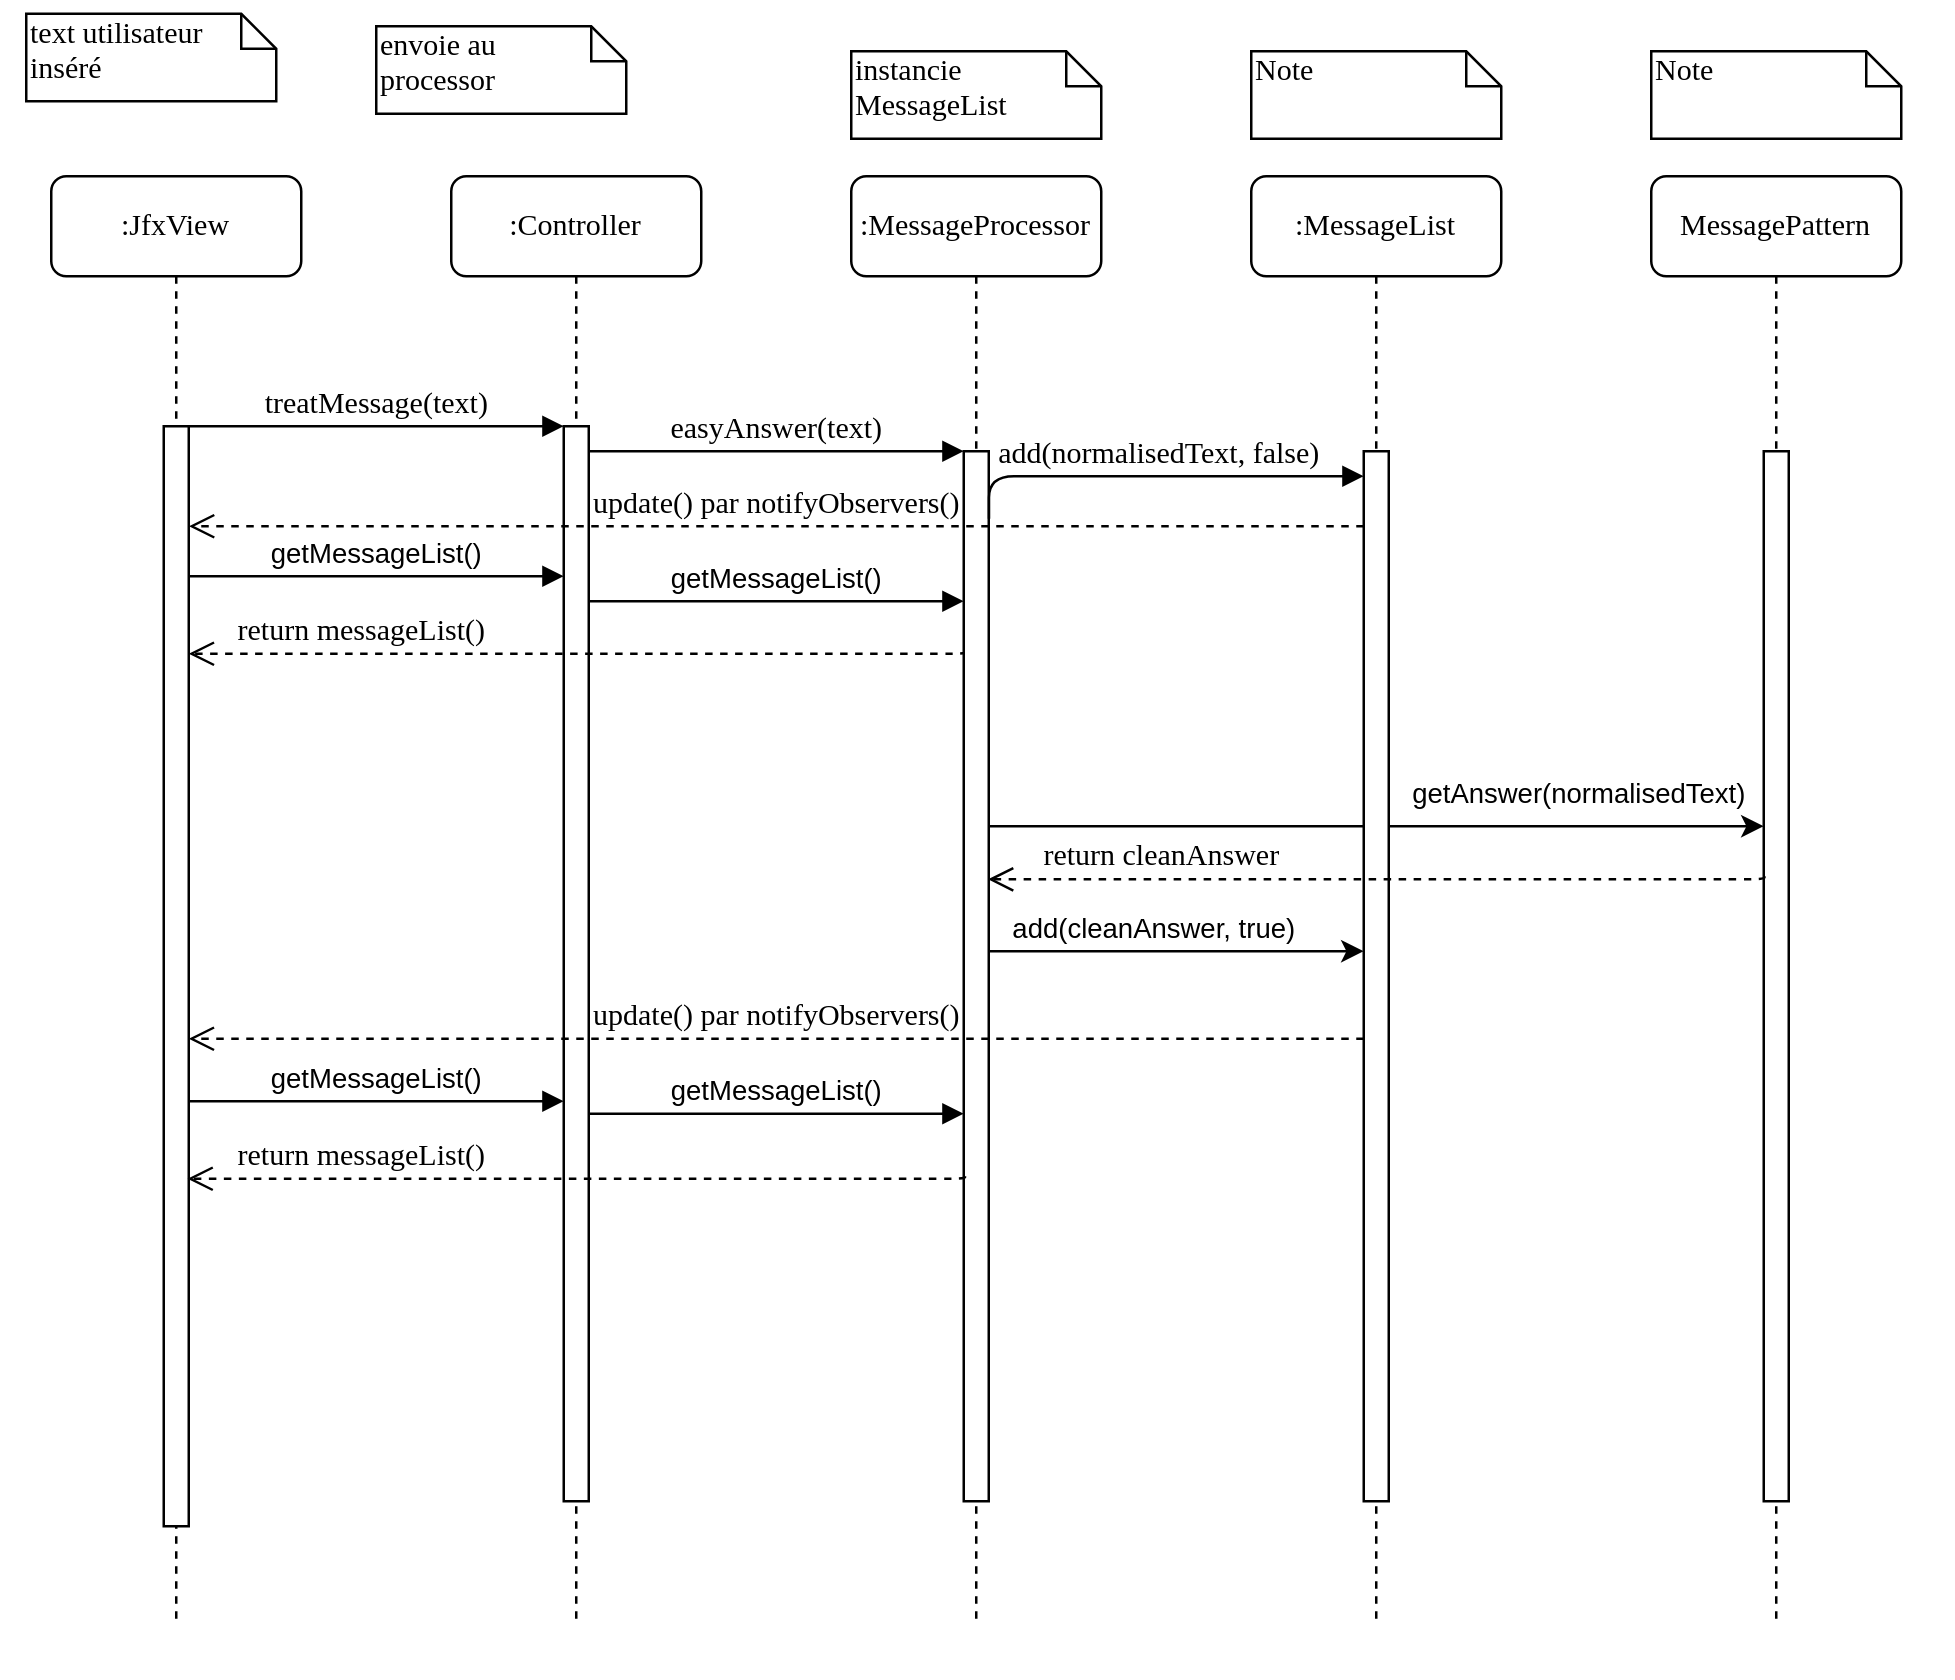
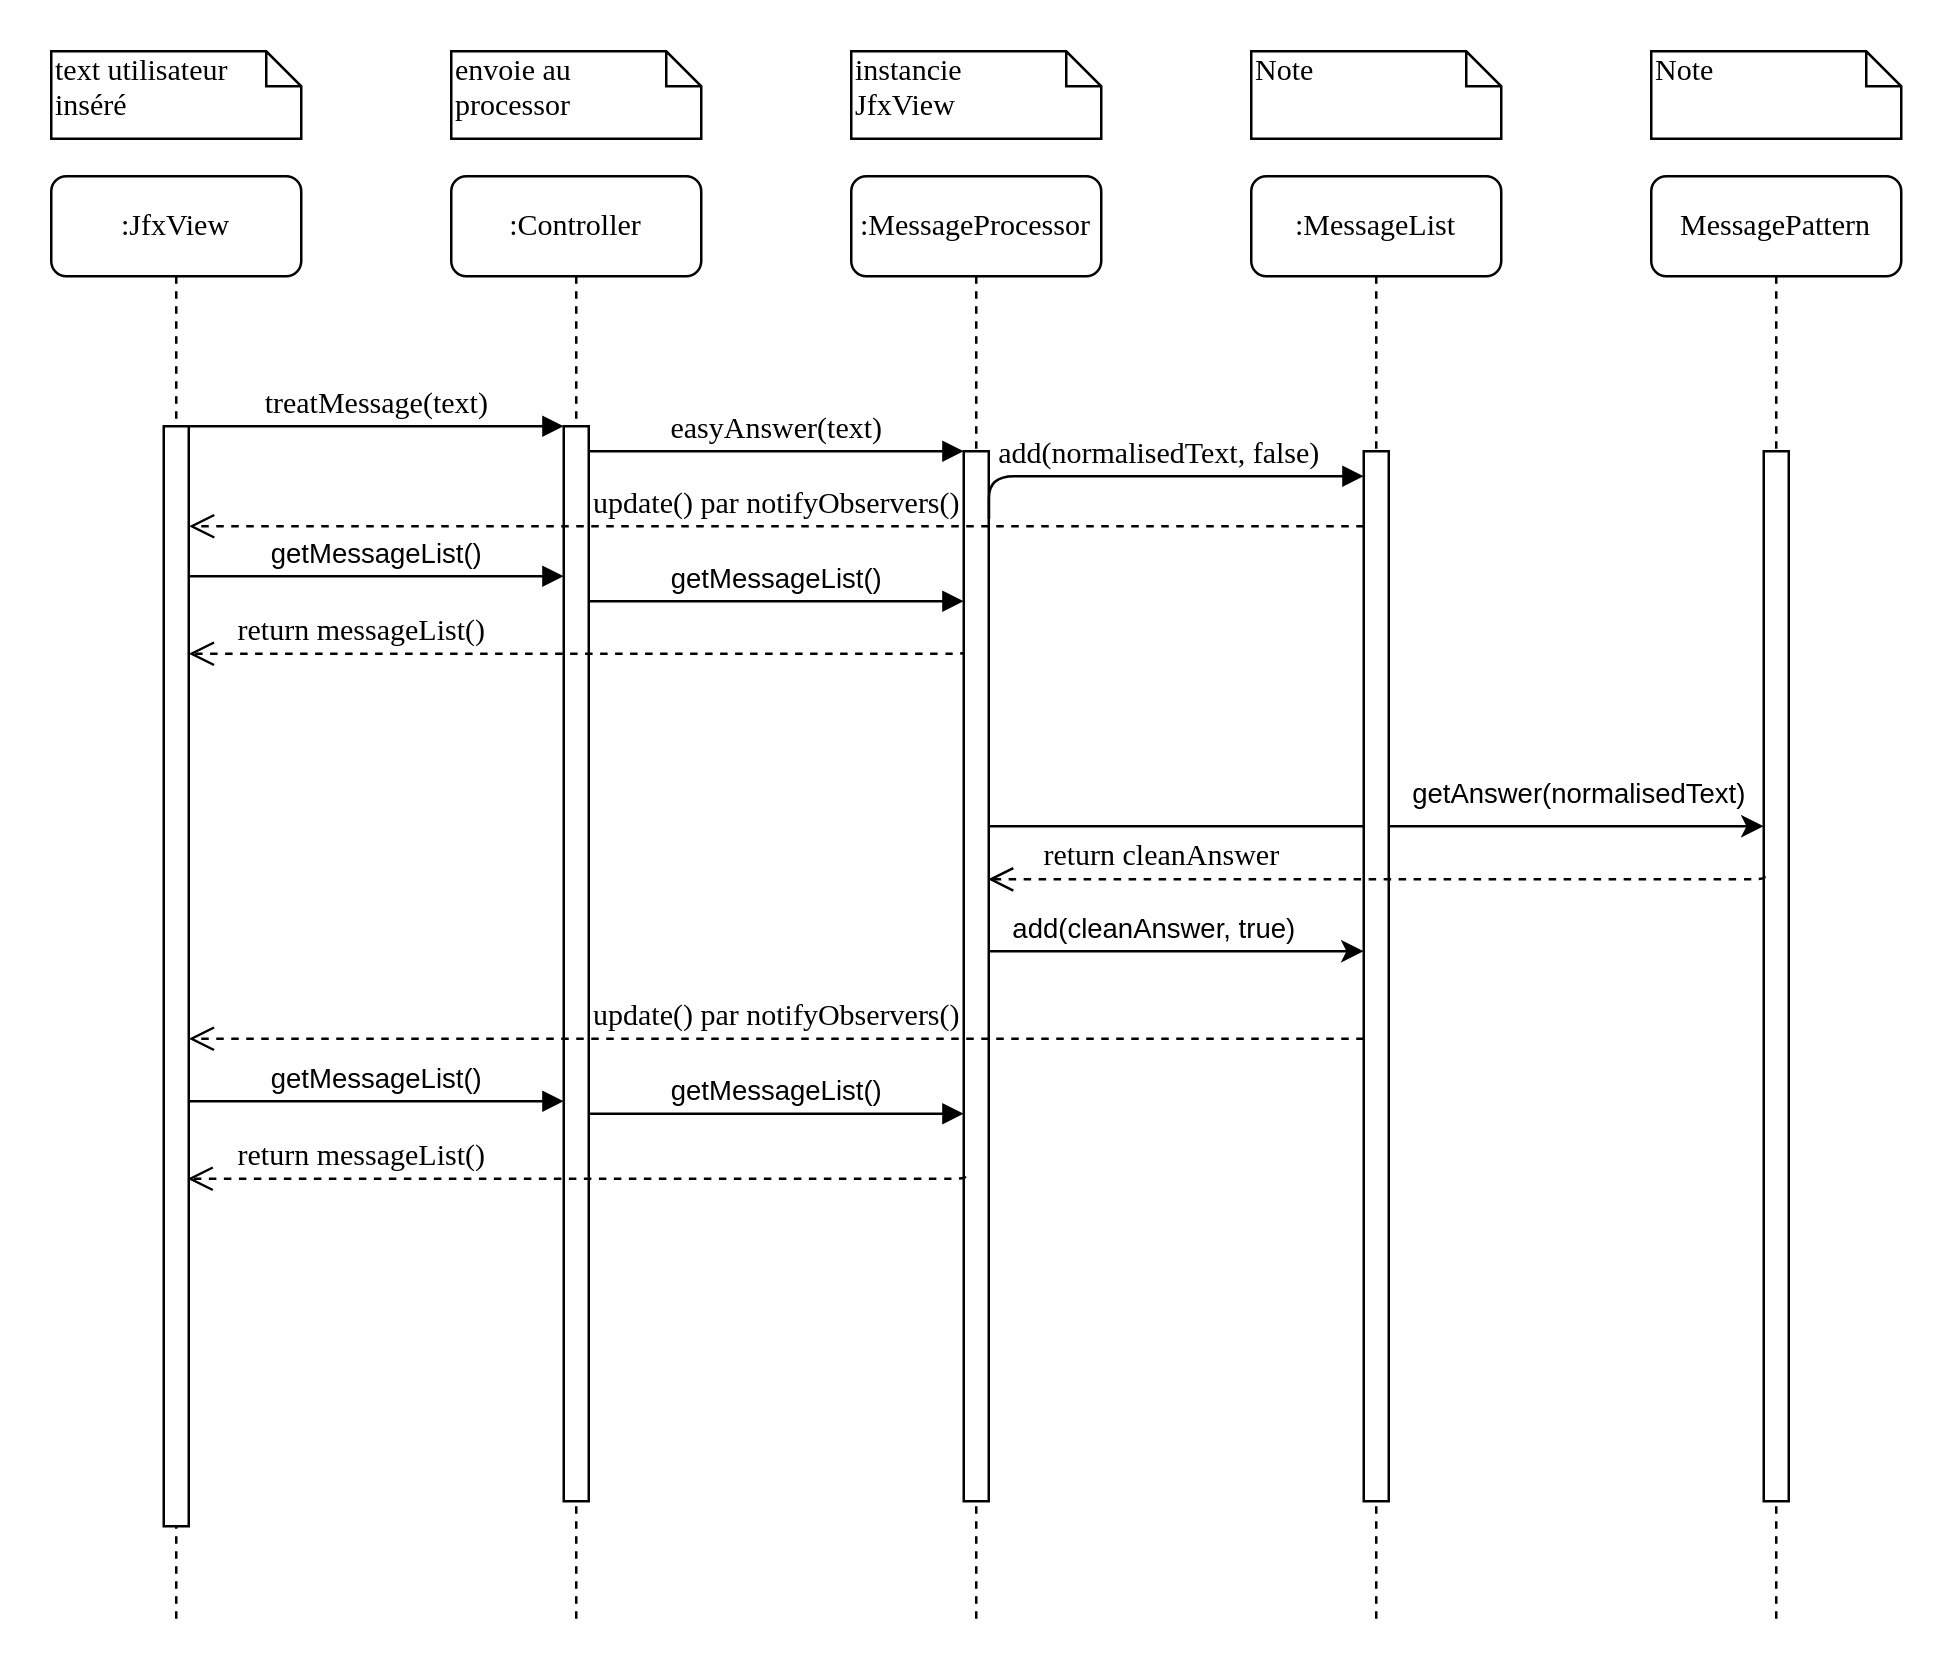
node "text utilisateur inséré": moved (151, 58) -> (176, 95)
node "envoie au processor": moved (501, 70) -> (576, 95)
node "instancie MessageList": label "instancie MessageList" -> "instancie JfxView"
